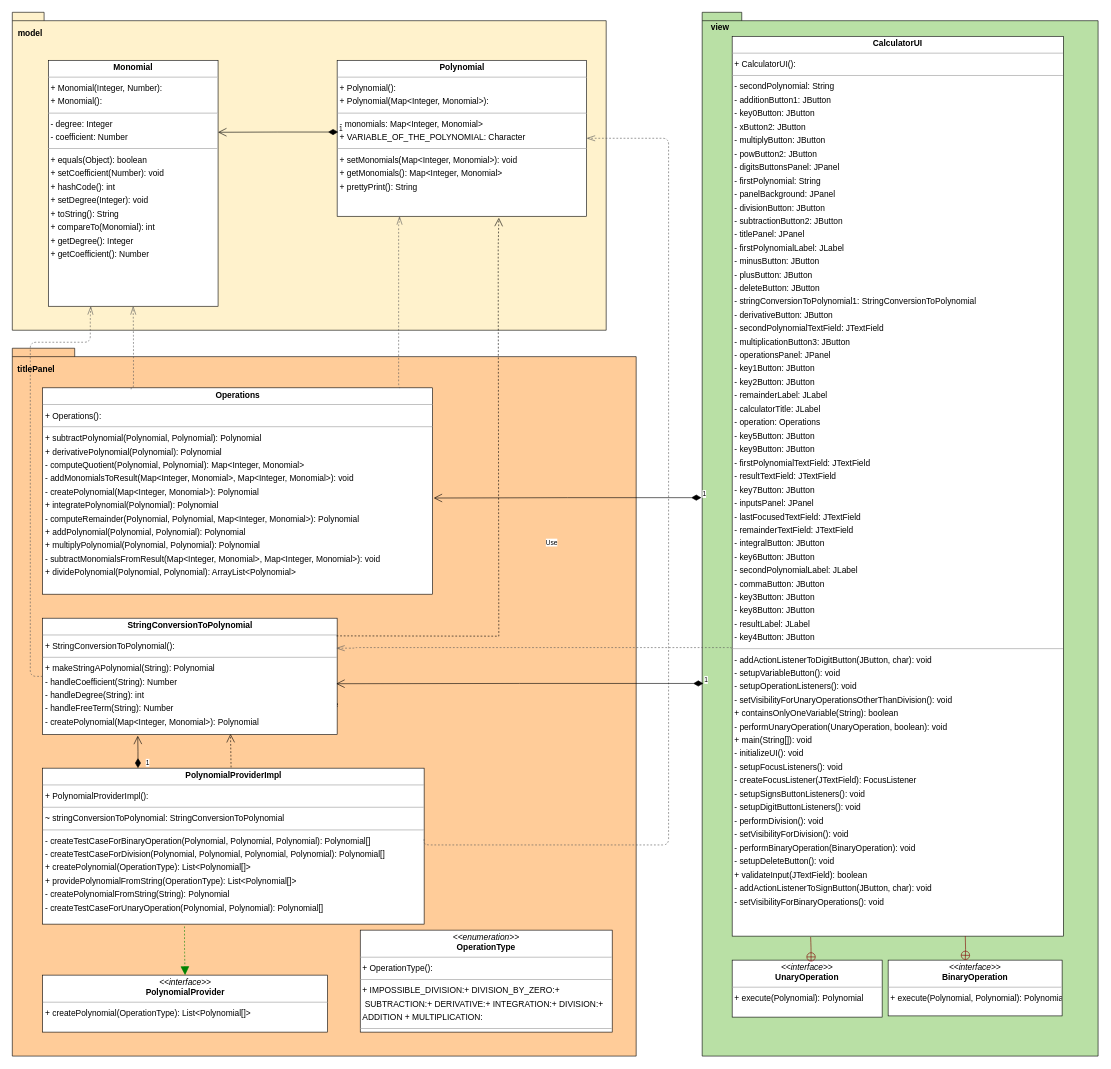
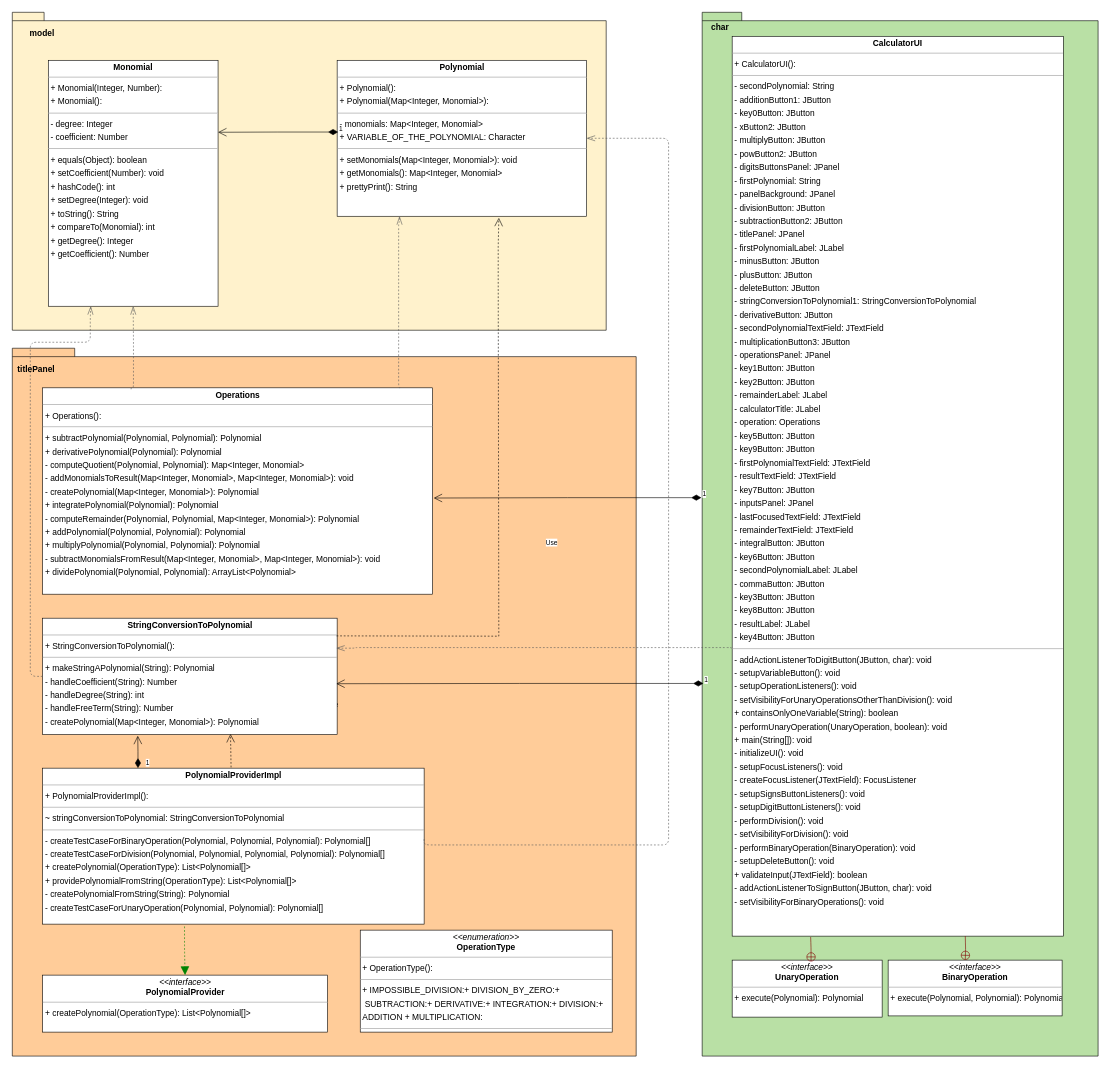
node "view": label "view" -> "char"
node "model": moved (30, 33) -> (42, 33)
